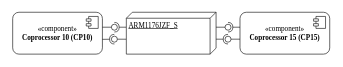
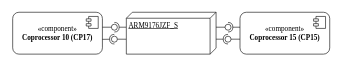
node "ARM1176JZF_S": label "ARM1176JZF_S" -> "ARM9176JZF_S"
node "«component» Coprocessor 10 (CP10)": label "«component» Coprocessor 10 (CP10)" -> "«component» Coprocessor 10 (CP17)"
